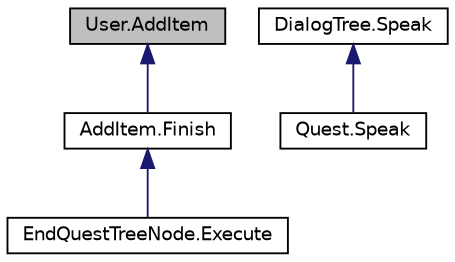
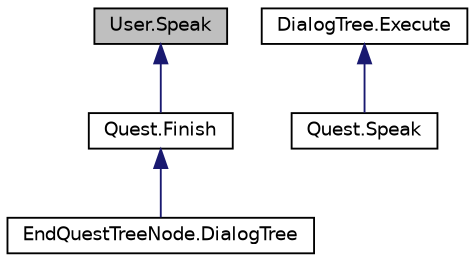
node "User.AddItem": label "User.AddItem" -> "User.Speak"
node "DialogTree.Speak": label "DialogTree.Speak" -> "DialogTree.Execute"
node "AddItem.Finish": label "AddItem.Finish" -> "Quest.Finish"
node "EndQuestTreeNode.Execute": label "EndQuestTreeNode.Execute" -> "EndQuestTreeNode.DialogTree"
